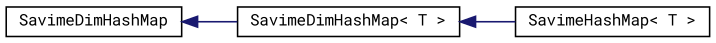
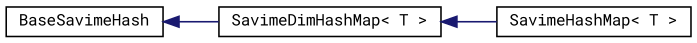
node "SavimeDimHashMap": label "SavimeDimHashMap" -> "BaseSavimeHash"
